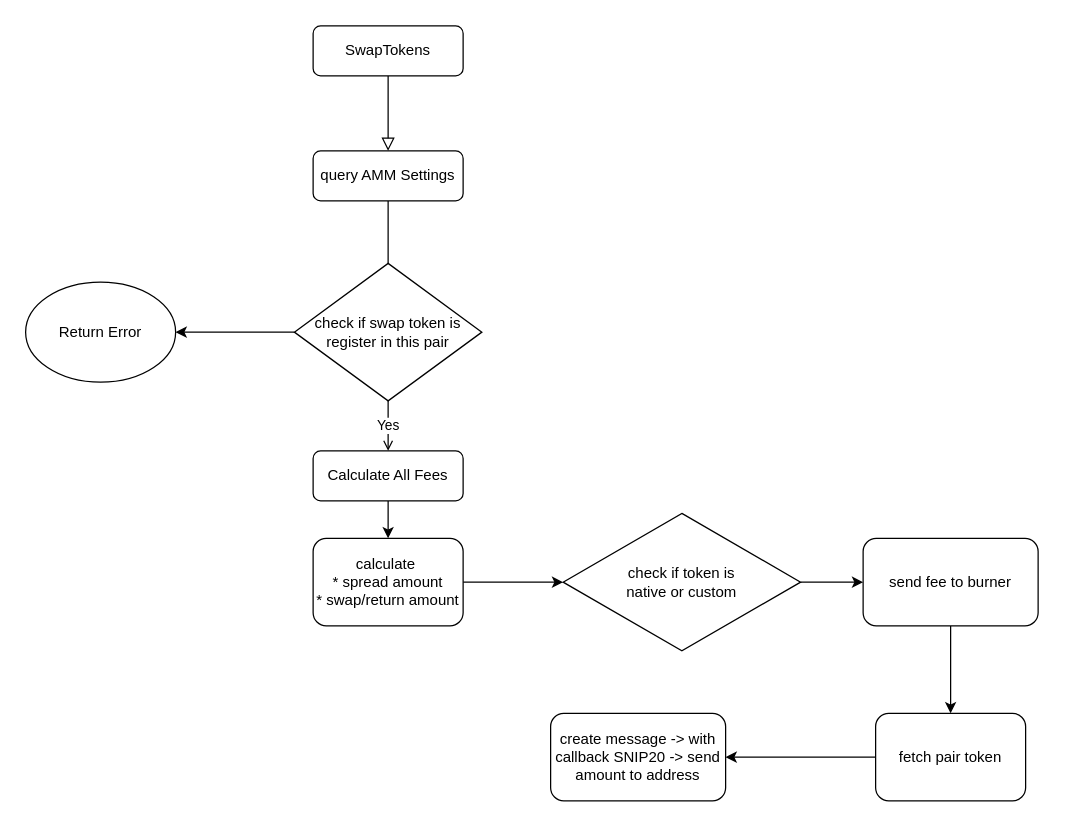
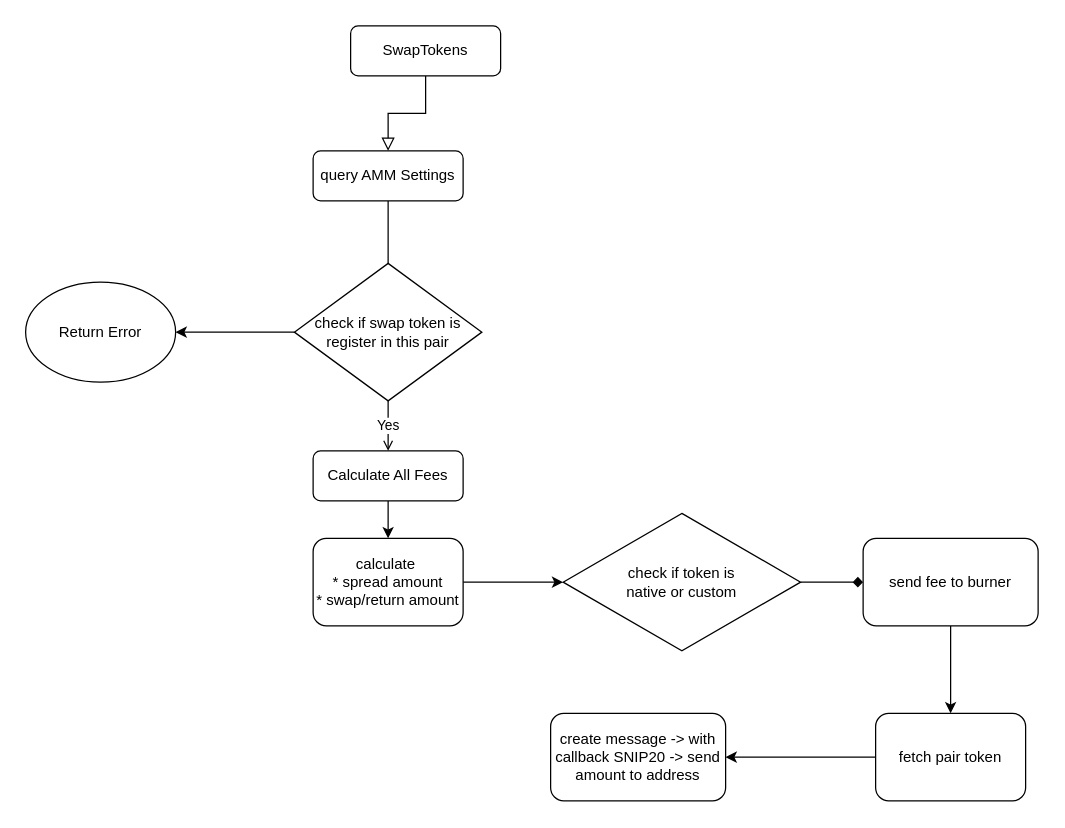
node "SwapTokens": moved (388, 51) -> (426, 51)
edge "check if token is native or custom" -> "send fee to burner": arrowhead classic -> diamond
